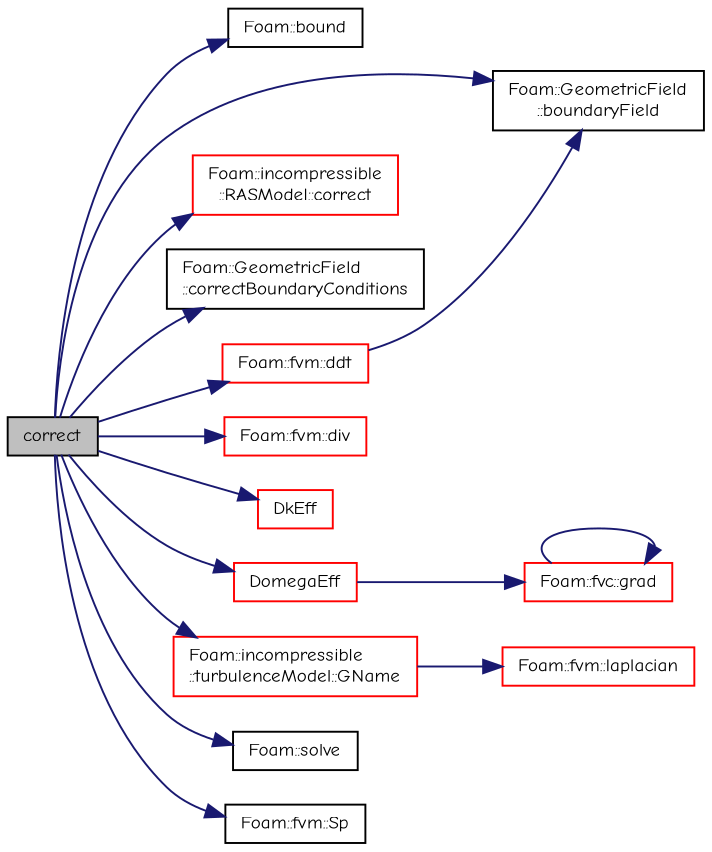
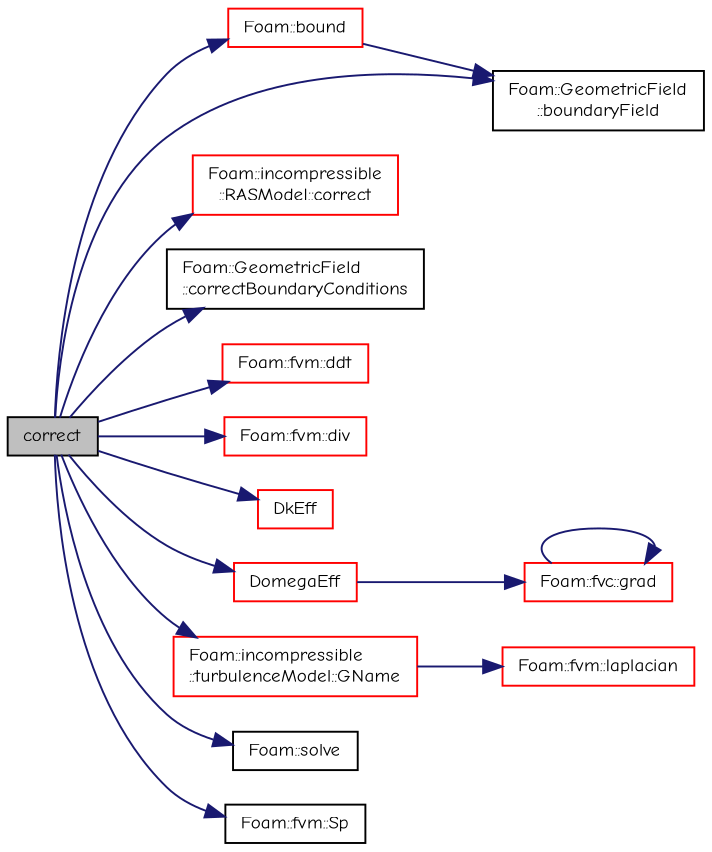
node "Foam::bound": color black -> red
edge "Foam::fvm::ddt" -> "Foam::GeometricField ::boundaryField": now "Foam::bound" -> "Foam::GeometricField ::boundaryField"
